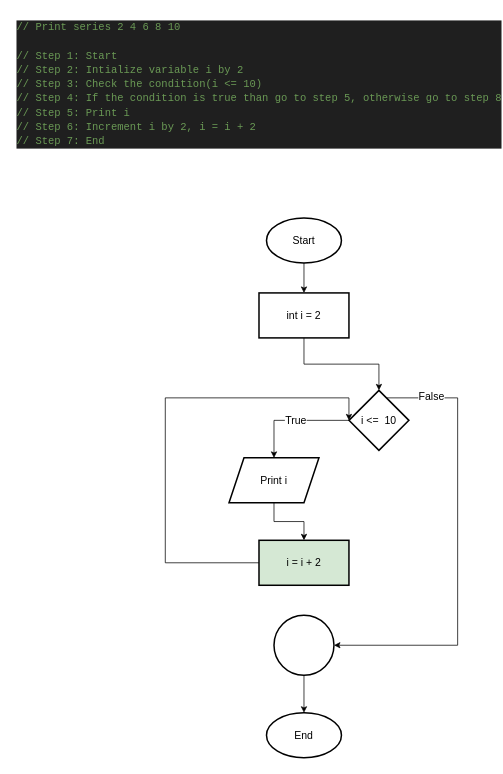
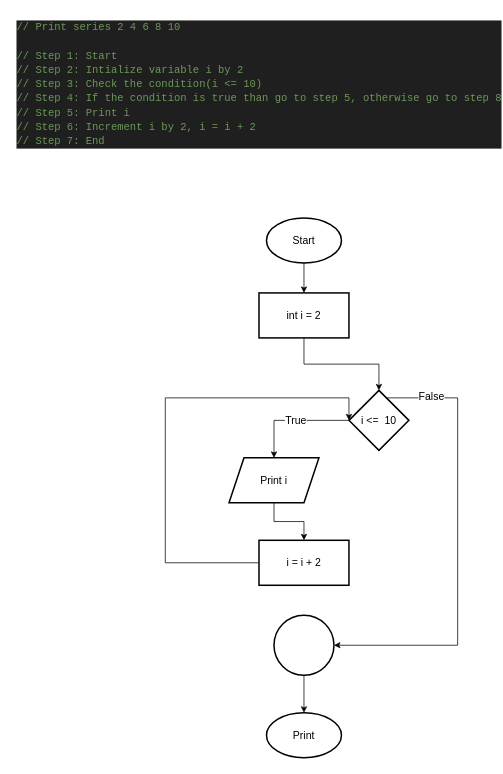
node "i = i + 2": fillcolor #d5e8d4 -> #ffffff
node "End": label "End" -> "Print"
